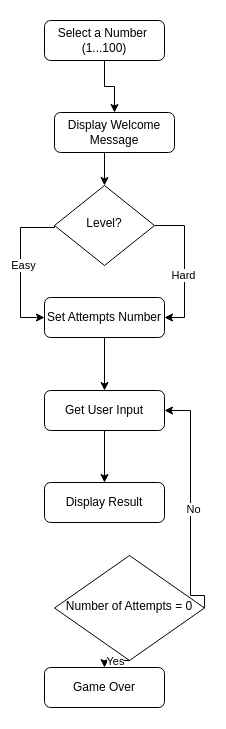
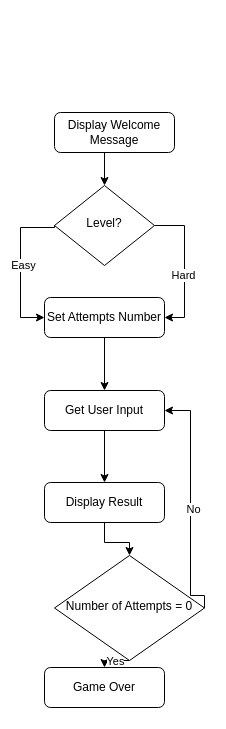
node "Select a Number (1...100)": removed
edge "Select a Number (1...100)" -> "Display Welcome Message": removed
edge "Display Result" -> "Number of Attempts = 0": added
